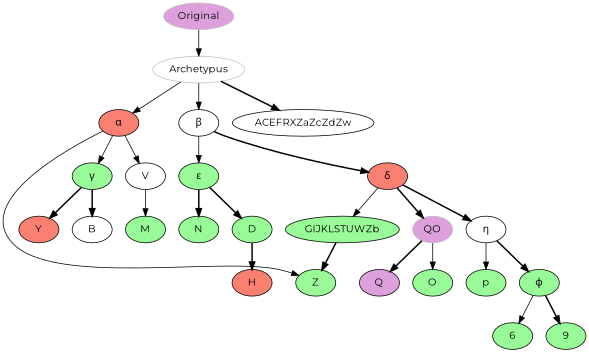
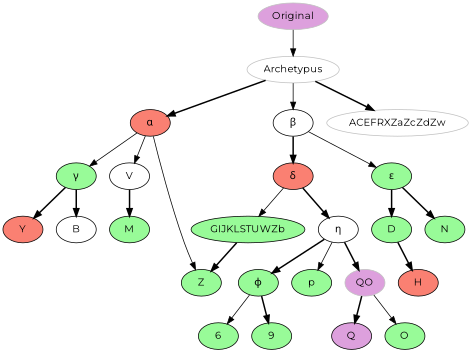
edge "Archetypus" -> "α": style solid -> bold
node "ACEFRXZaZcZdZw": color black -> grey
edge "V" -> "M": style solid -> bold
edge "δ" -> "QO": now "η" -> "QO"
